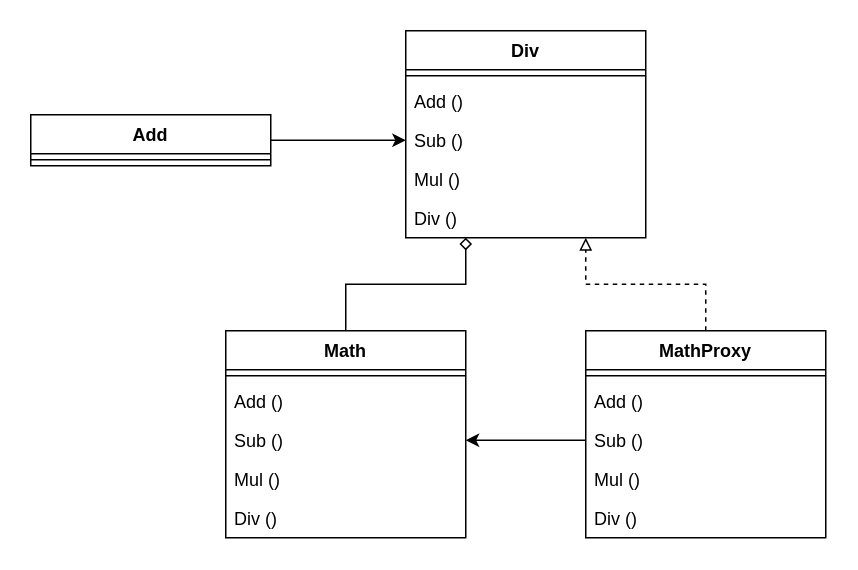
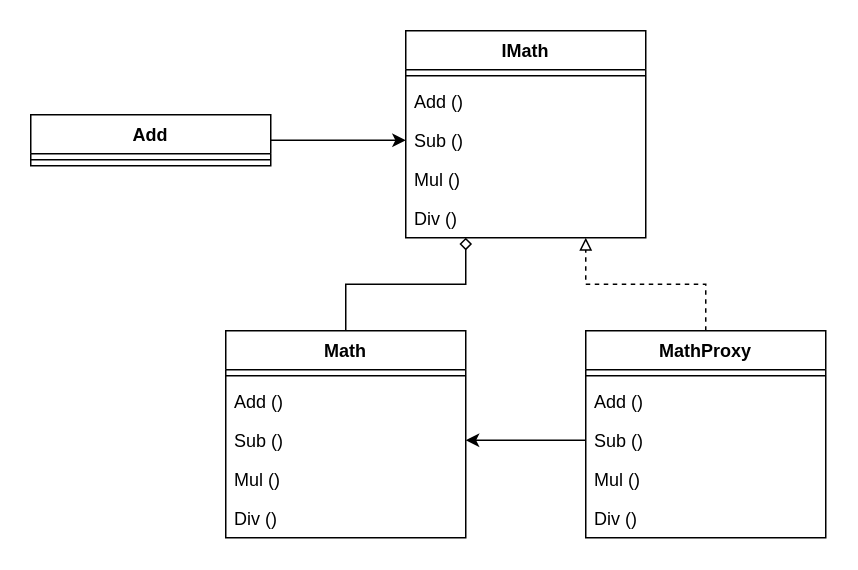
node "Div": label "Div" -> "IMath"
